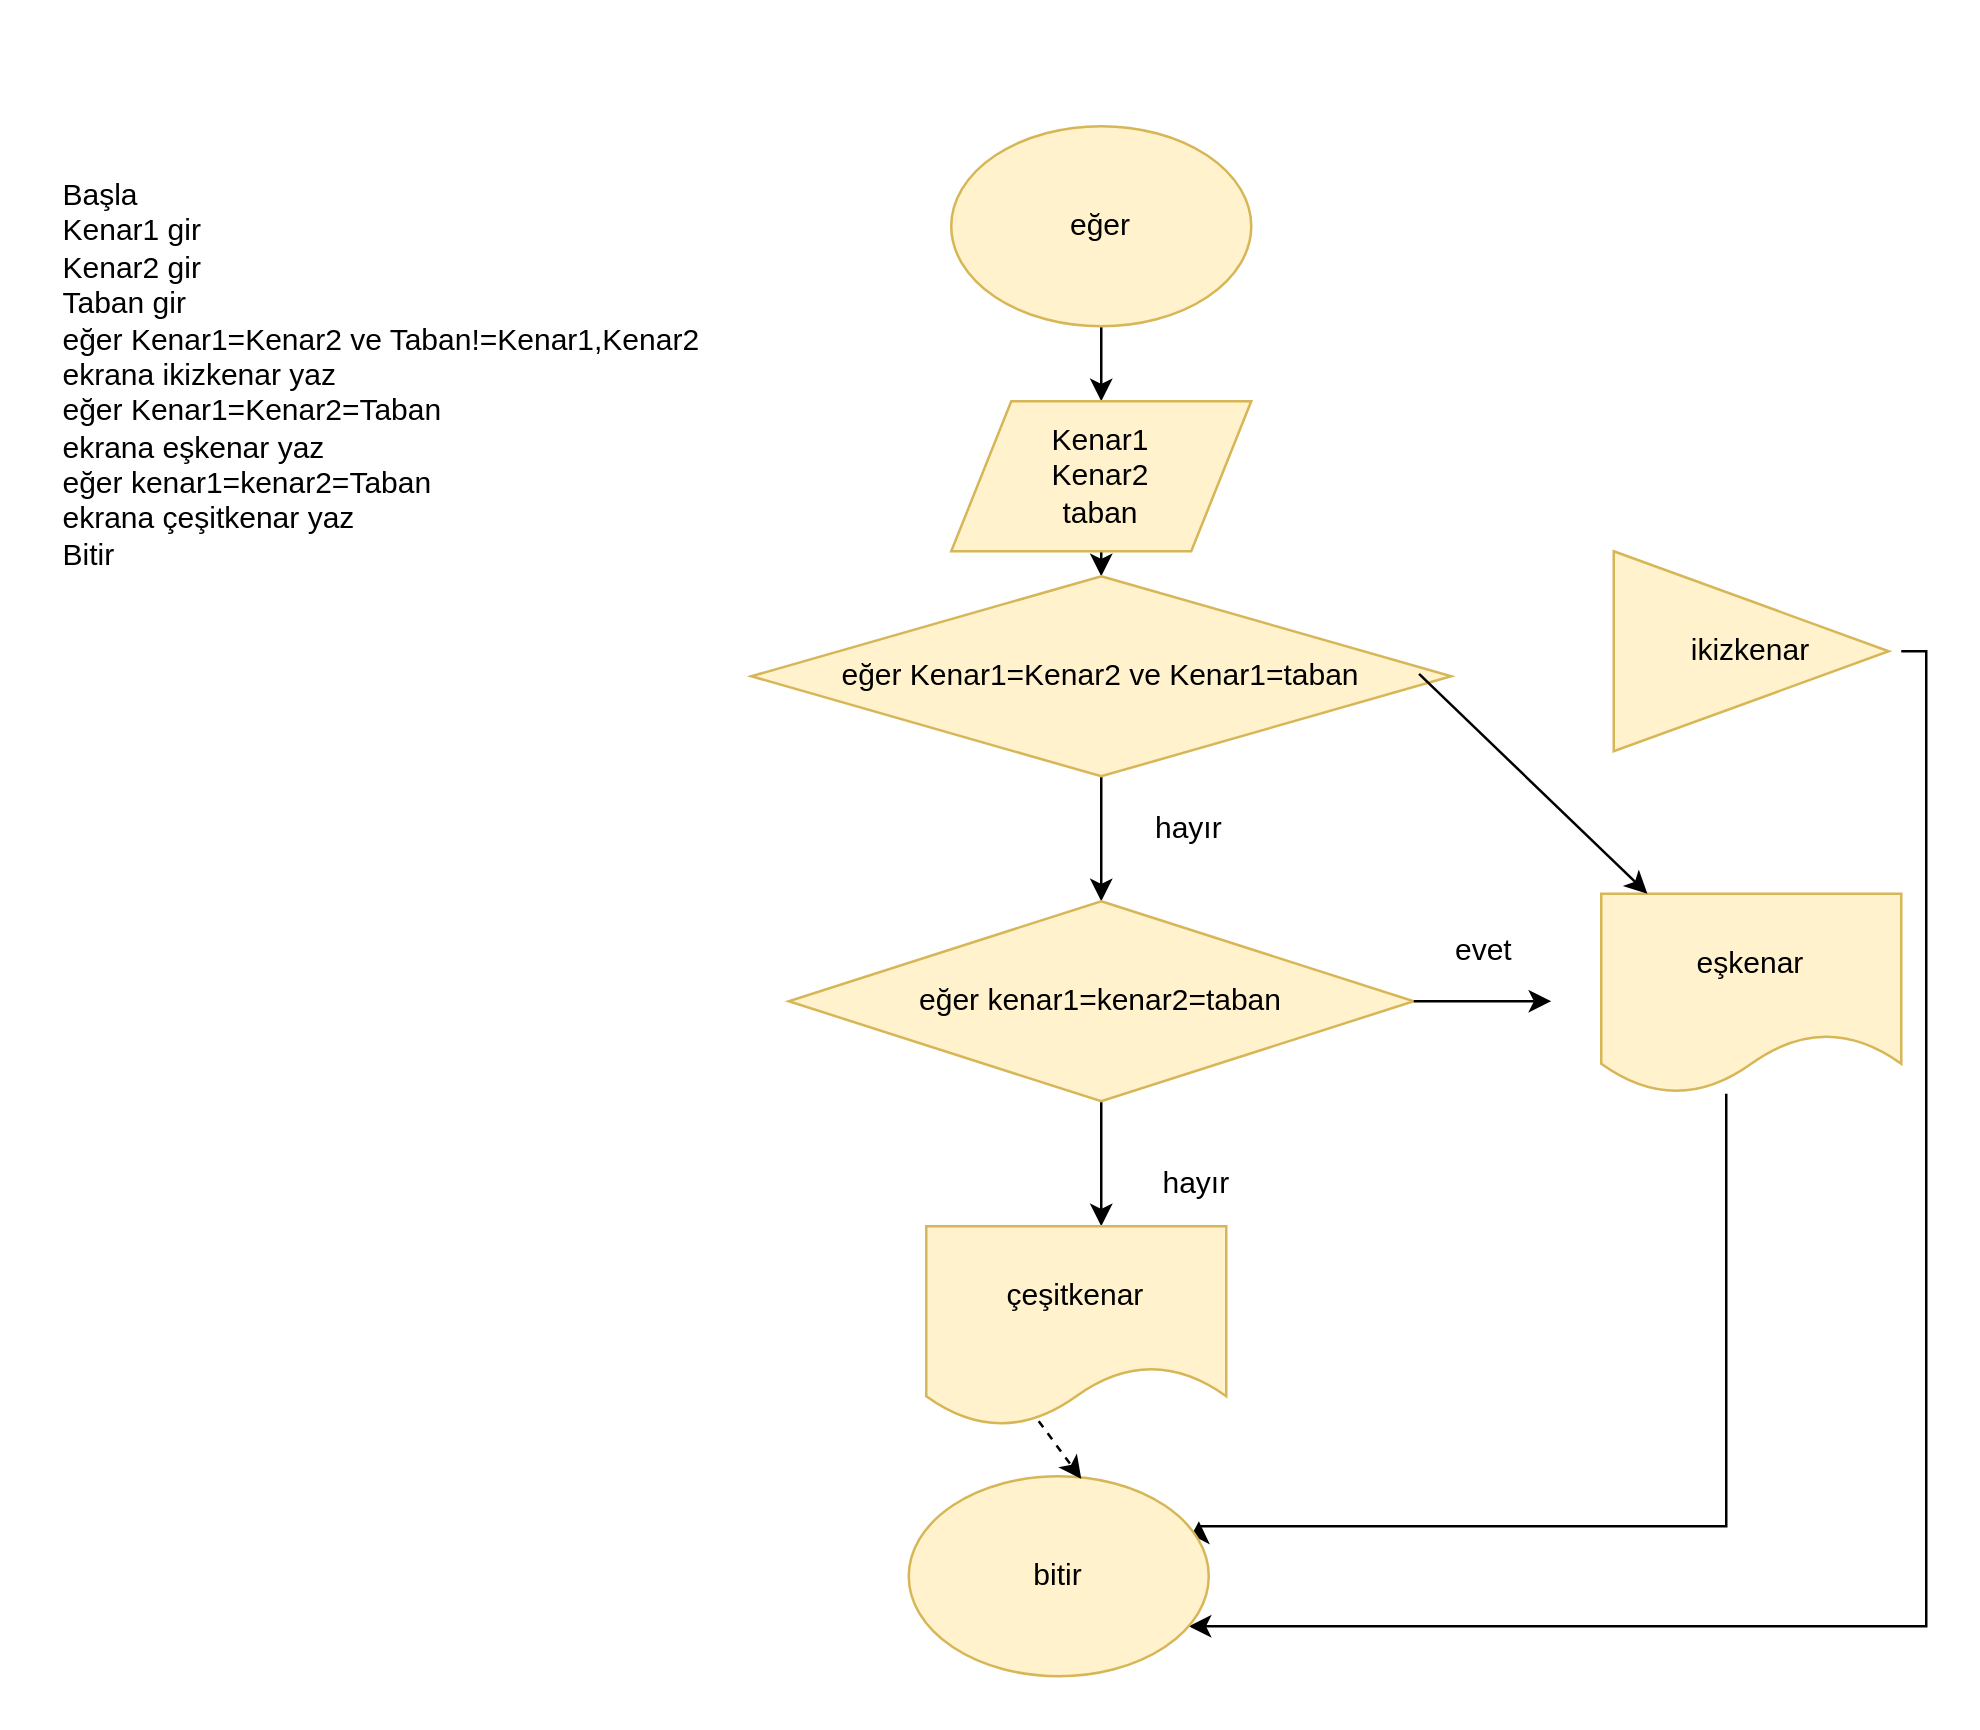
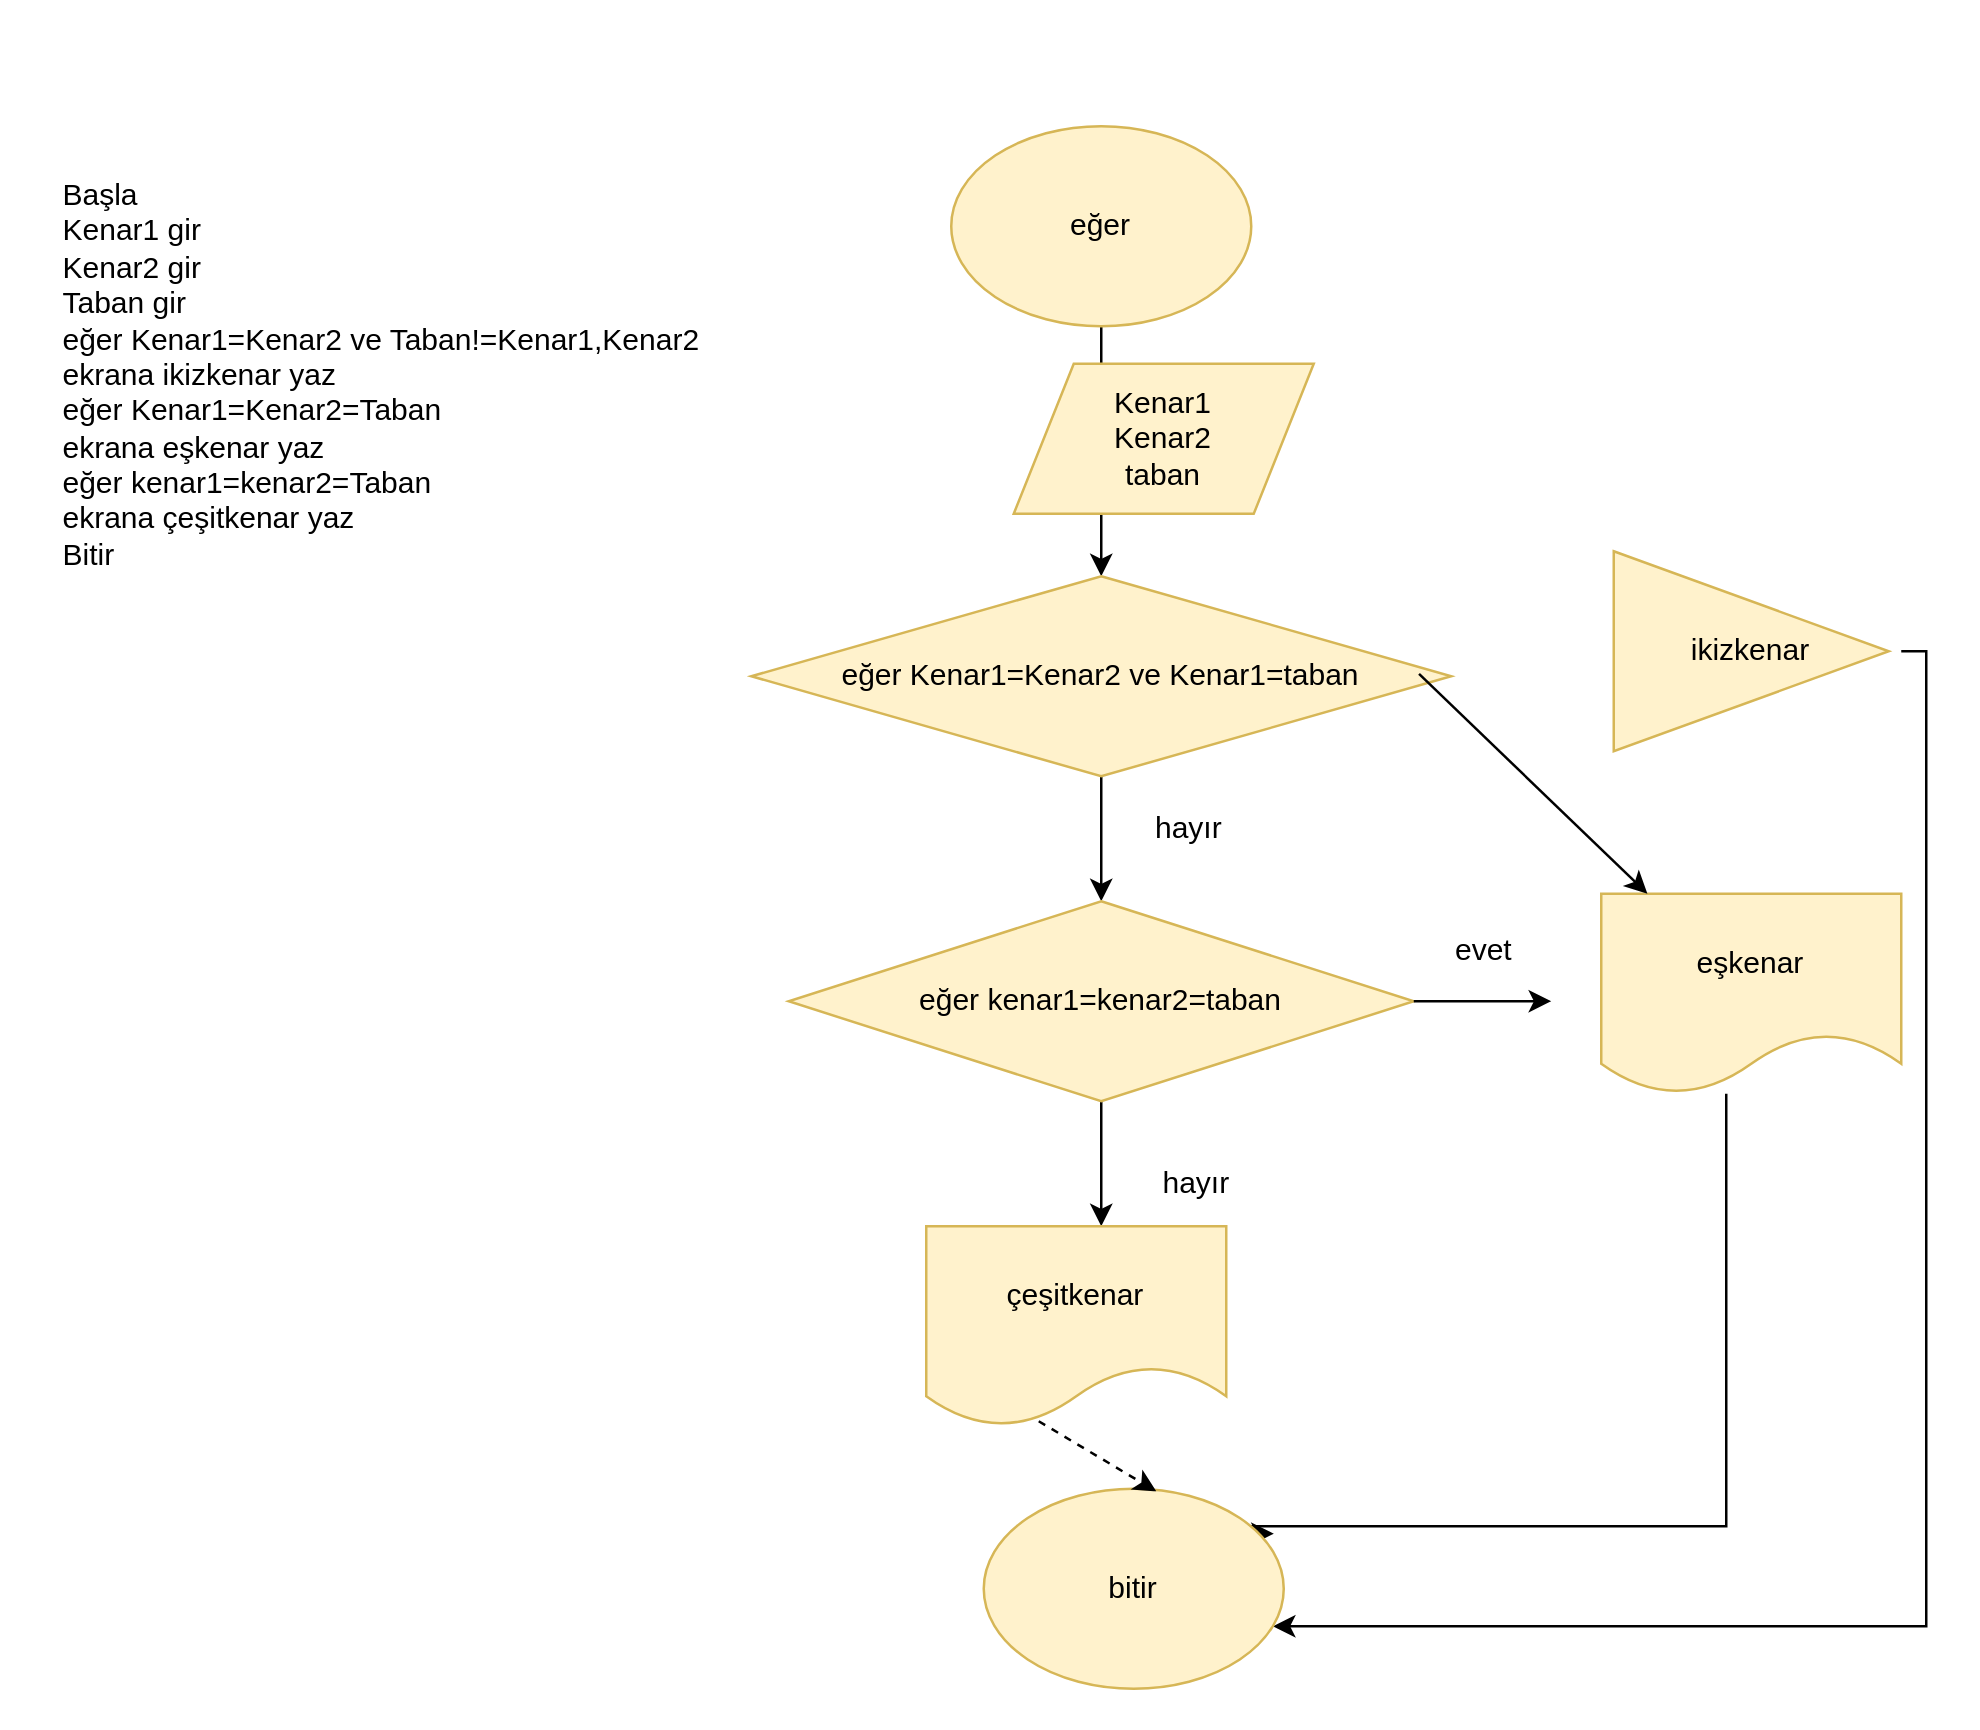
node "Kenar1 Kenar2 taban": moved (1101, 476) -> (1164, 439)
node "bitir": moved (1059, 1576) -> (1134, 1589)
